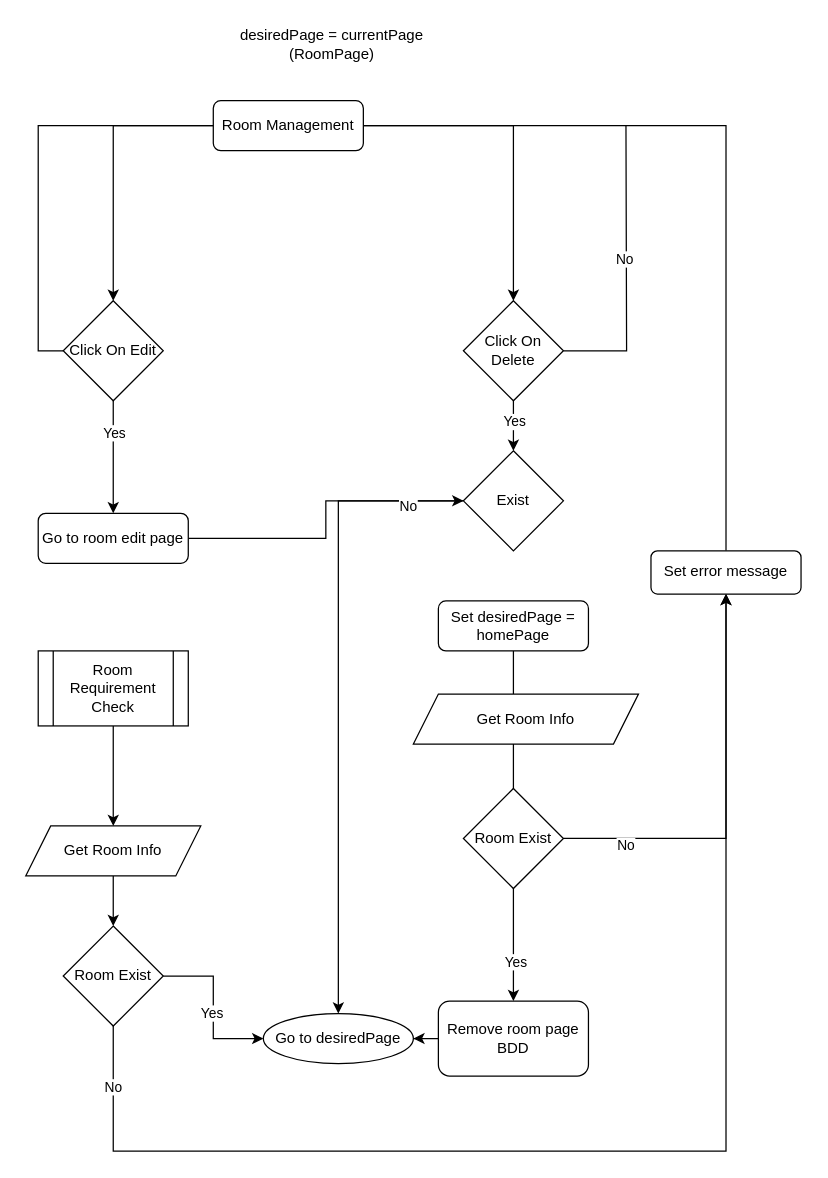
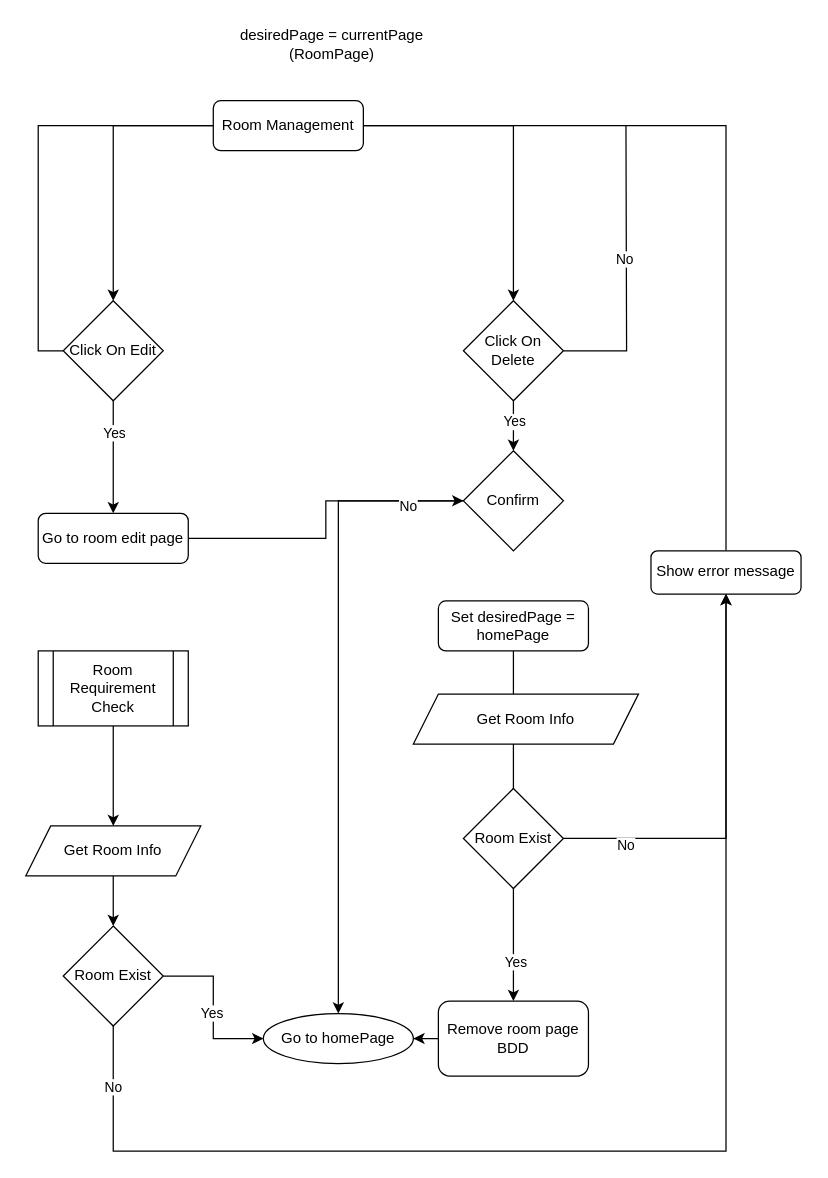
node "Exist": label "Exist" -> "Confirm"
node "Set error message": label "Set error message" -> "Show error message"
node "Go to desiredPage": label "Go to desiredPage" -> "Go to homePage"
